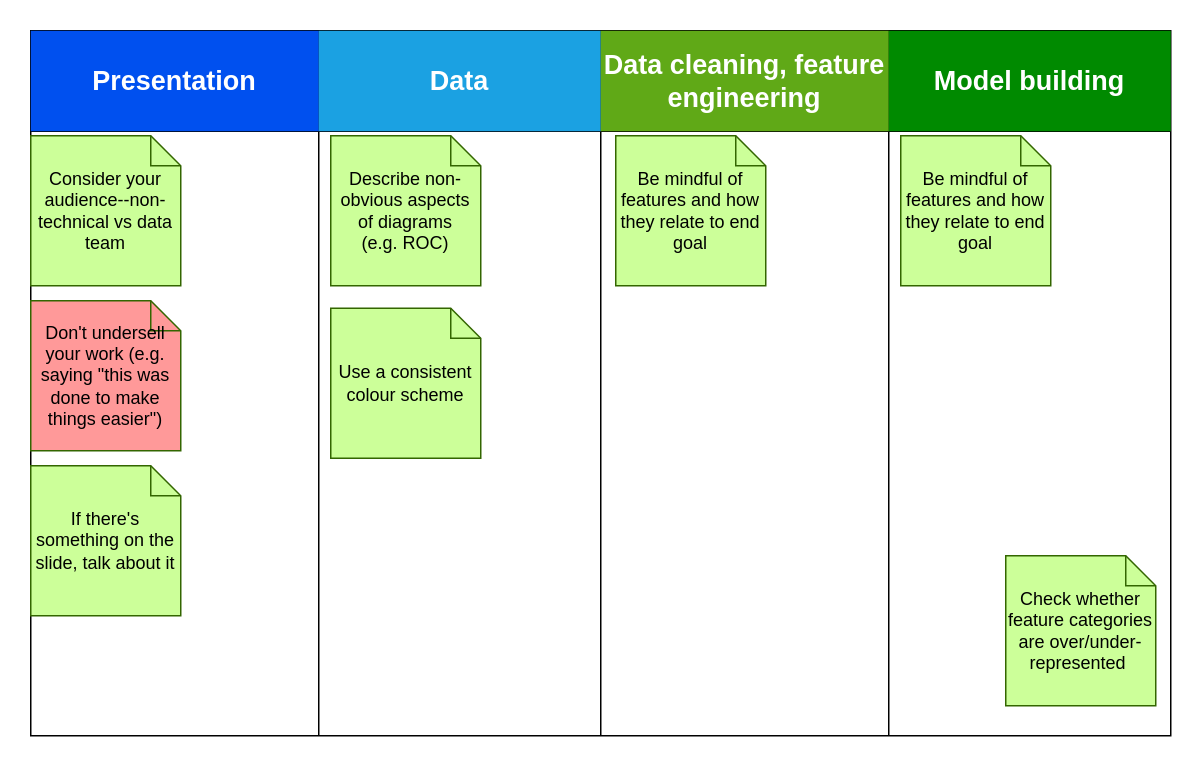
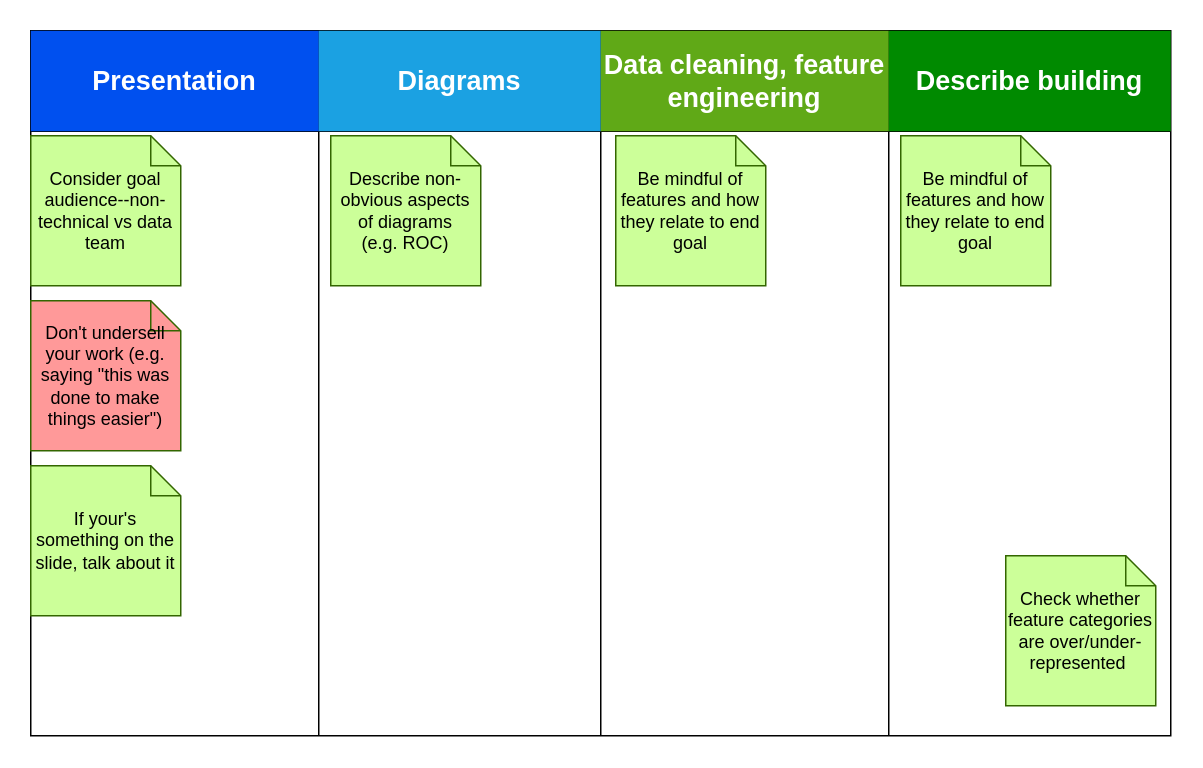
node "Data": label "Data" -> "Diagrams"
node "Model building": label "Model building" -> "Describe building"
node "Consider your audience--non-technical vs data team": label "Consider your audience--non-technical vs data team" -> "Consider goal audience--non-technical vs data team"
node "Use a consistent colour scheme": removed
node "If there's something on the slide, talk about it": label "If there's something on the slide, talk about it" -> "If your's something on the slide, talk about it"
